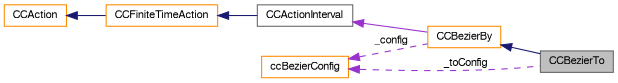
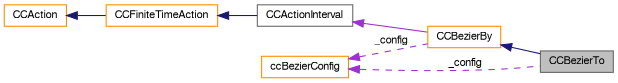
edge "CCBezierTo" -> "ccBezierConfig": label " _toConfig" -> " _config"
